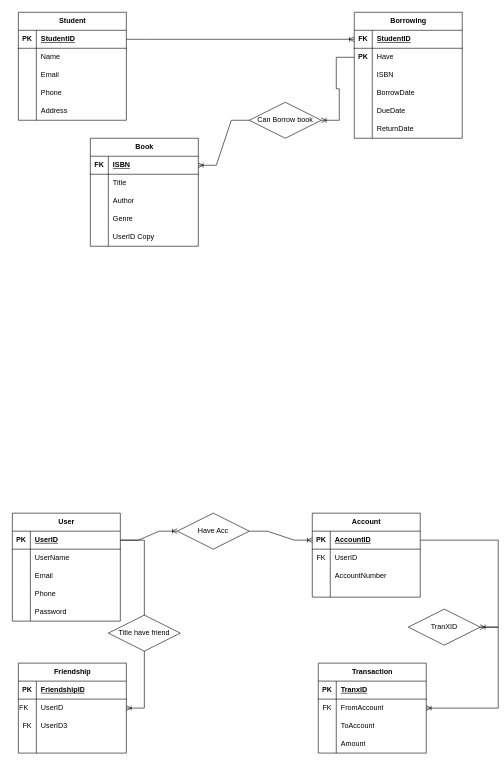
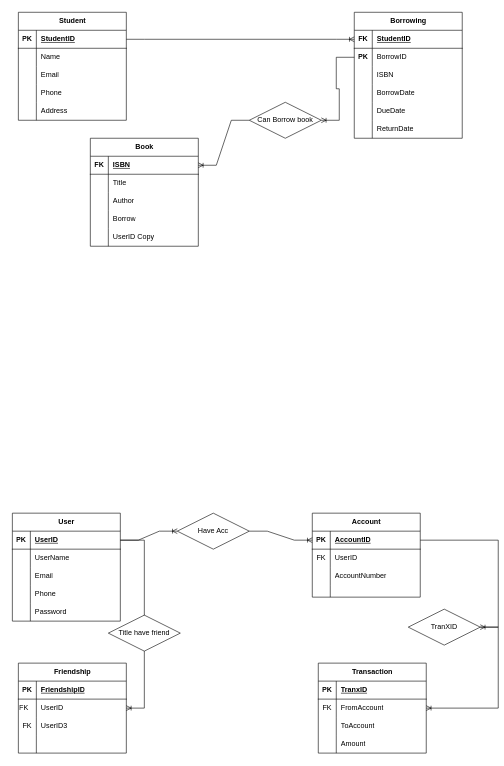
node "Have": label "Have" -> "BorrowID"
node "Genre": label "Genre" -> "Borrow"
